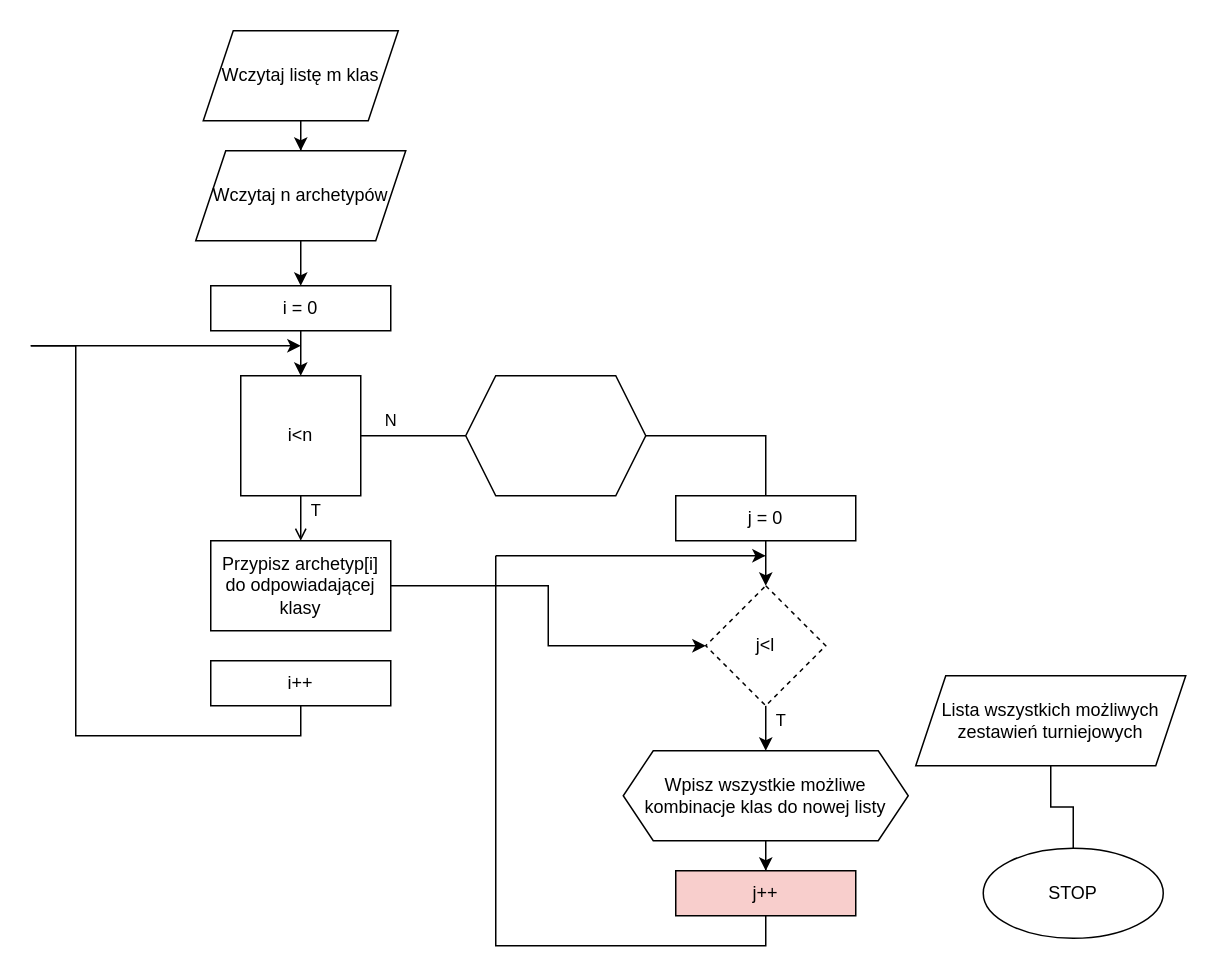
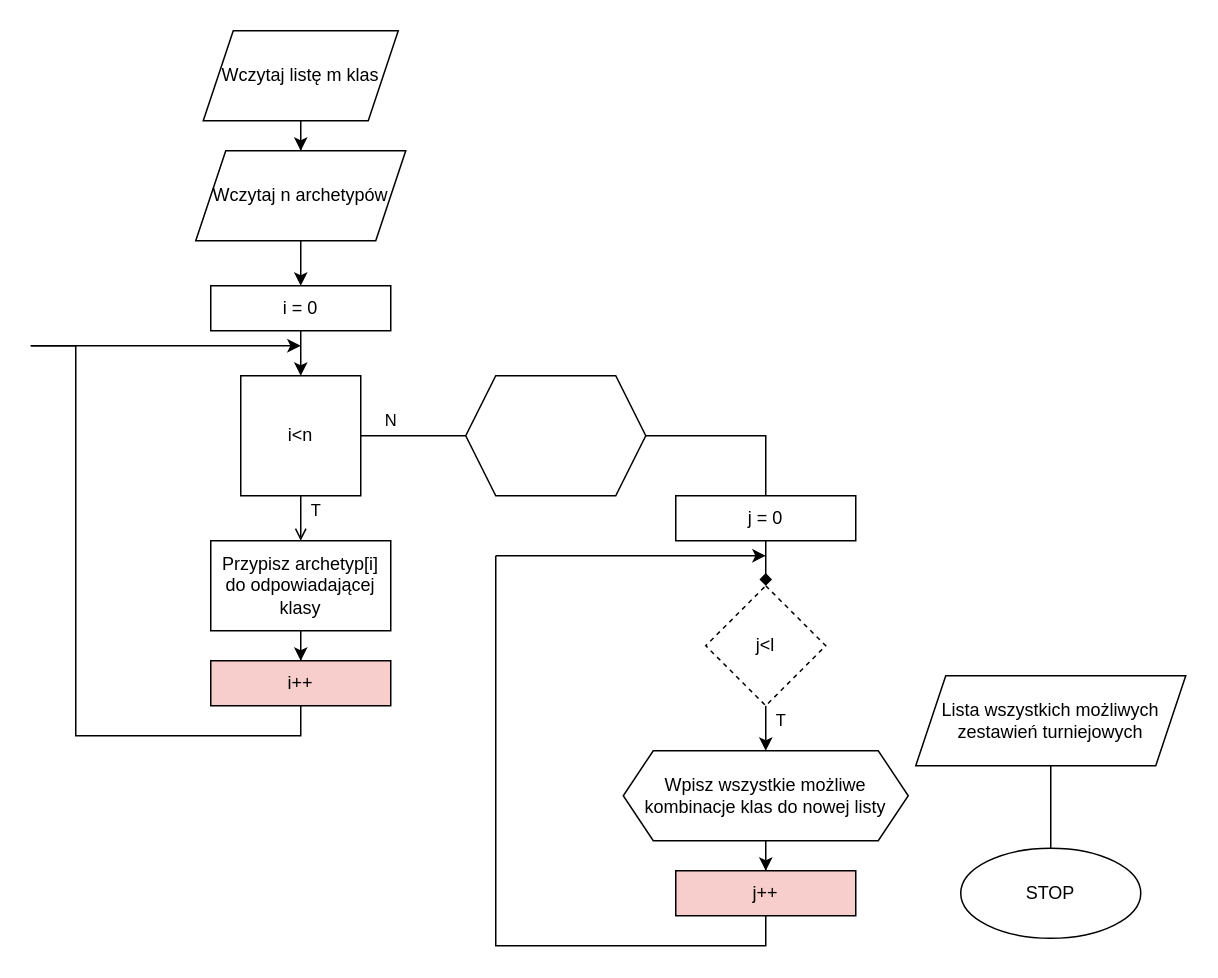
edge "j = 0" -> "j<l": arrowhead classic -> diamond
edge "Przypisz archetyp[i] do odpowiadającej klasy" -> "j<l": now "Przypisz archetyp[i] do odpowiadającej klasy" -> "i++"
node "i++": fillcolor #ffffff -> #f8cecc
node "STOP": moved (1073, 893) -> (1051, 893)
